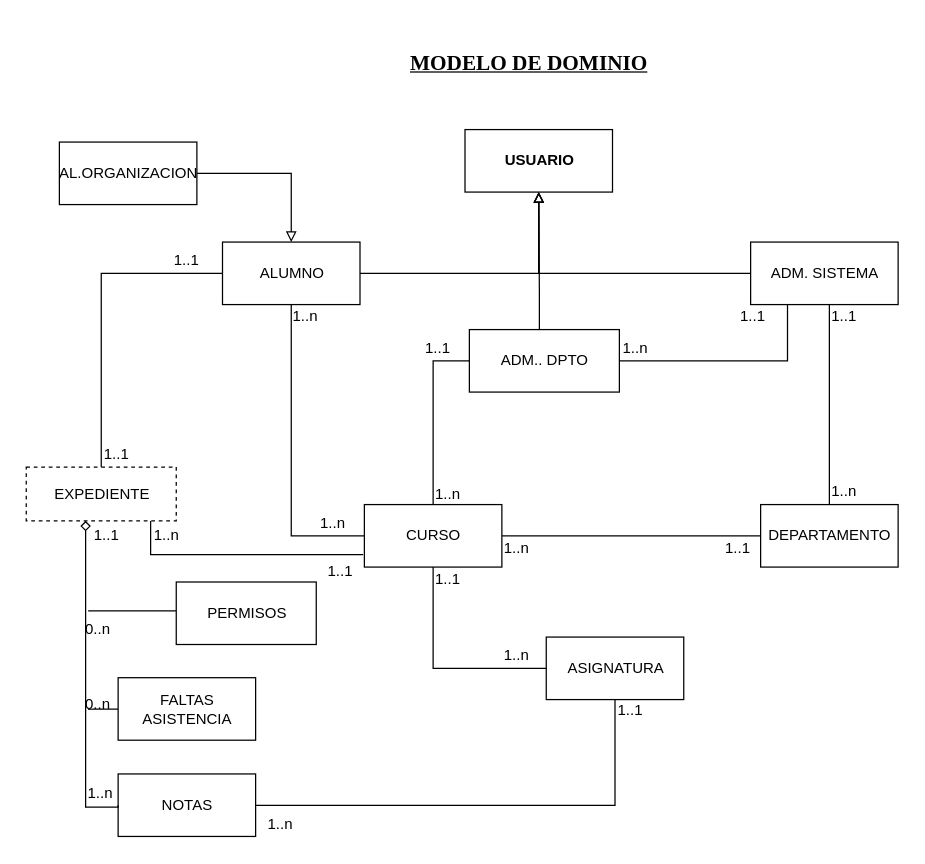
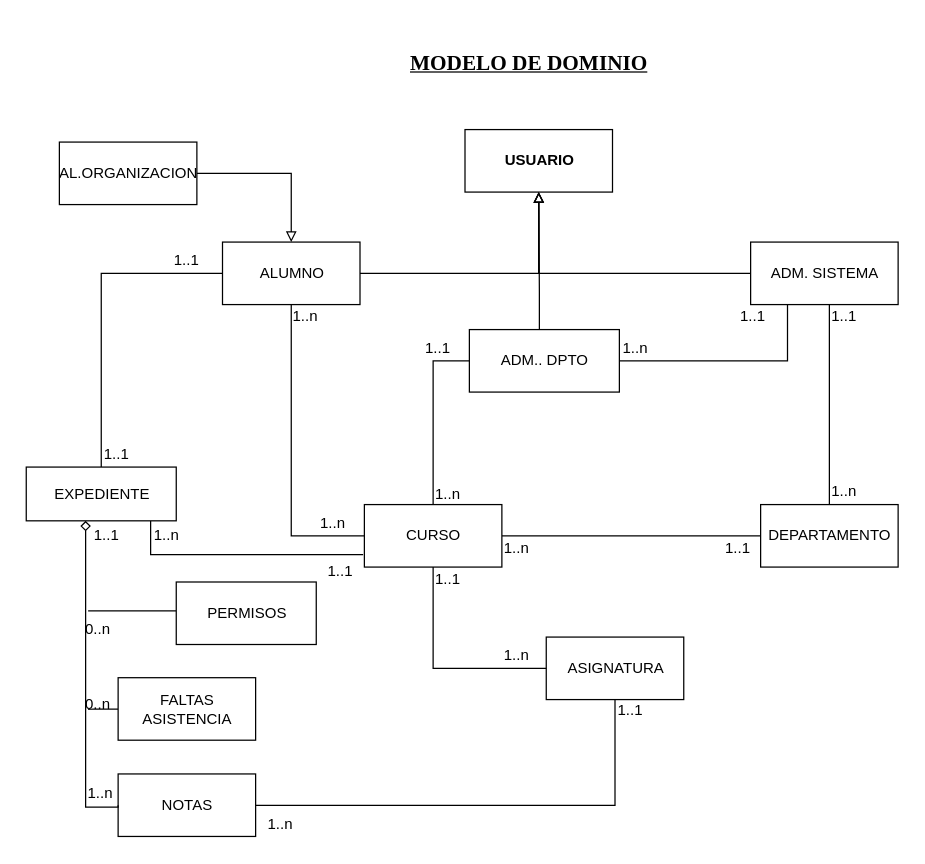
node "EXPEDIENTE": style dashed -> solid
